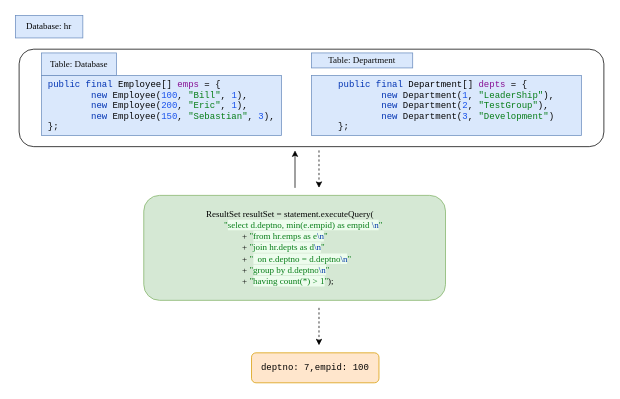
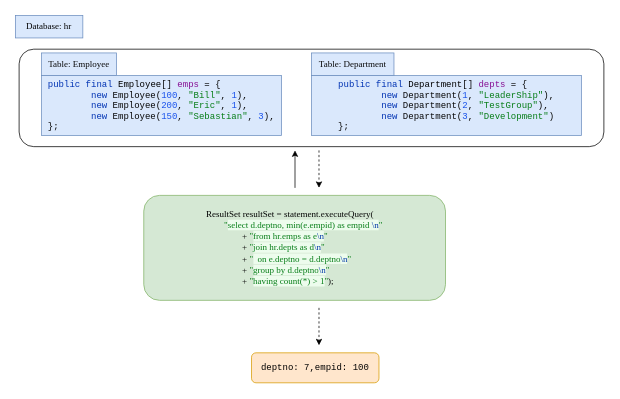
node "Table: Department": size 101x15 -> 83x23
node "Table: Database": label "Table: Database" -> "Table: Employee"
